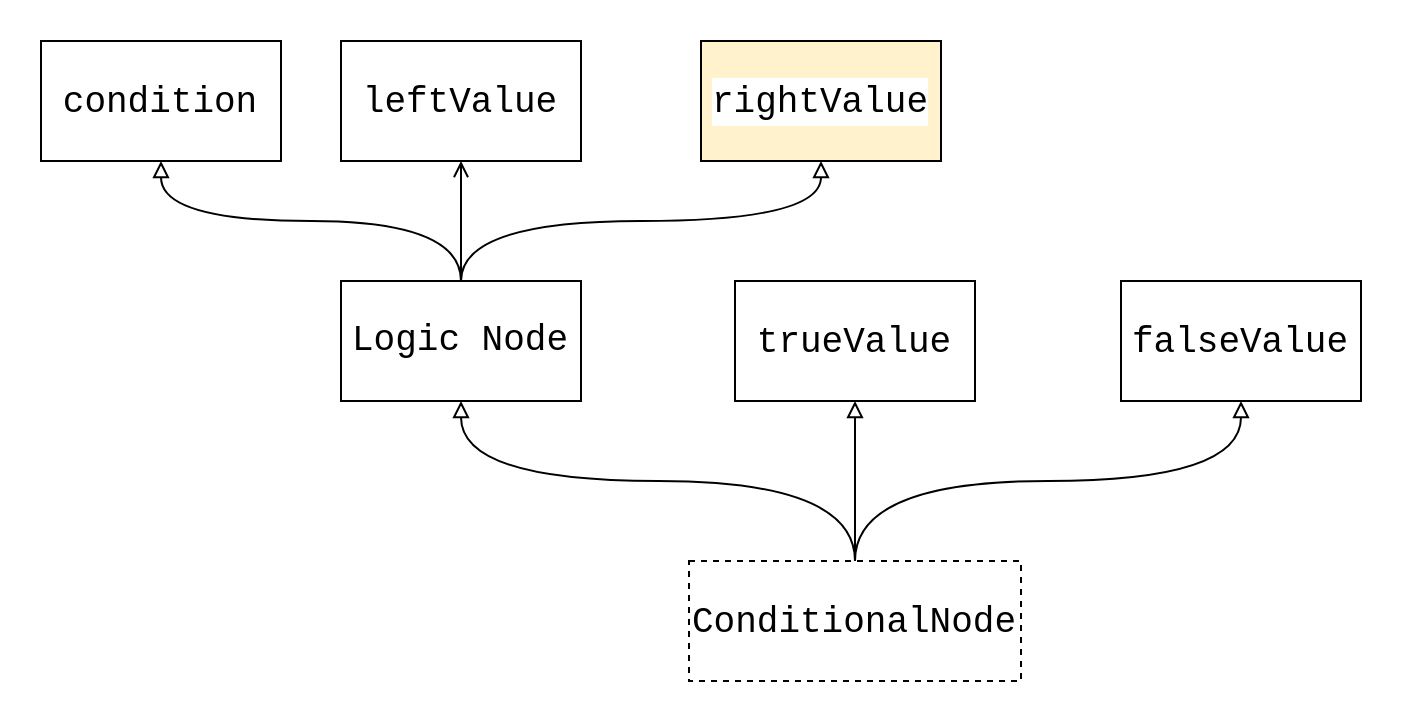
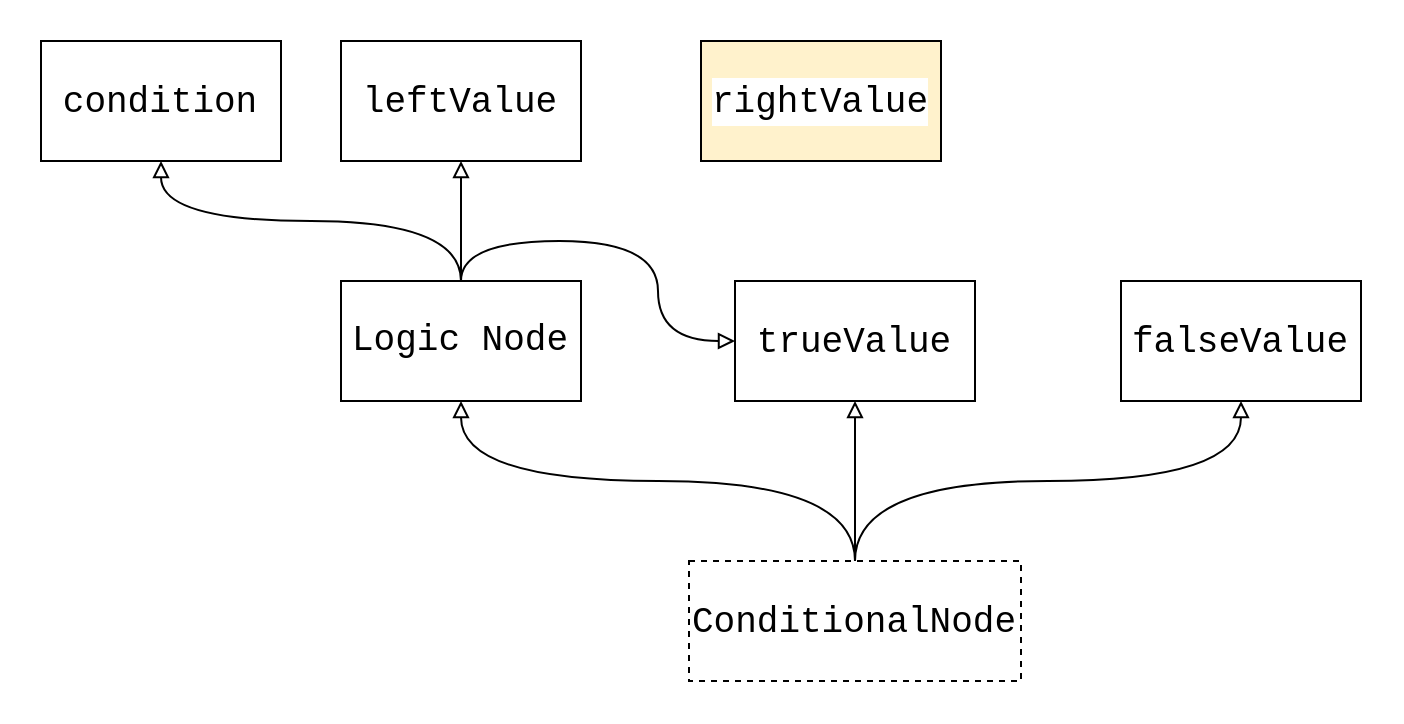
edge "Logic Node" -> "leftValue": arrowhead open -> block
edge "Logic Node" -> "rightValue": now "Logic Node" -> "trueValue"
